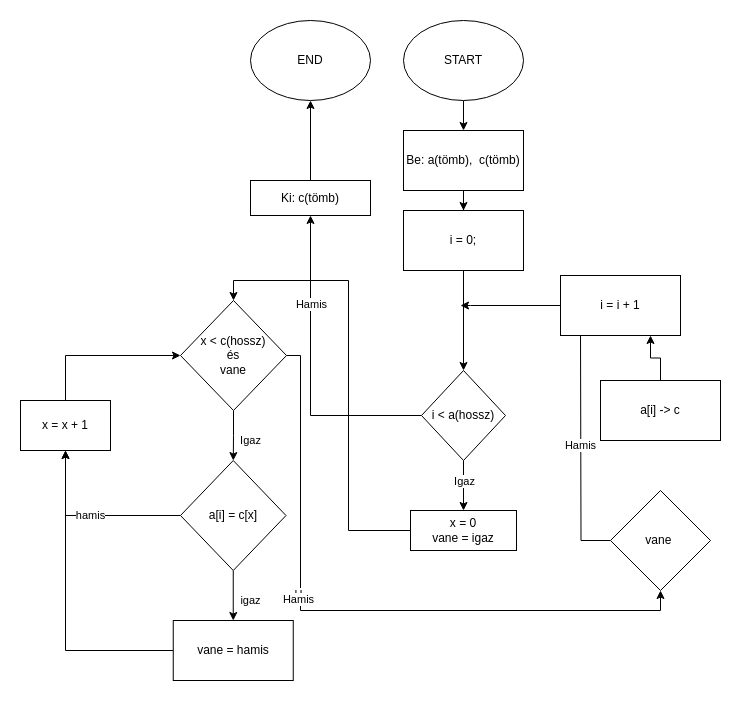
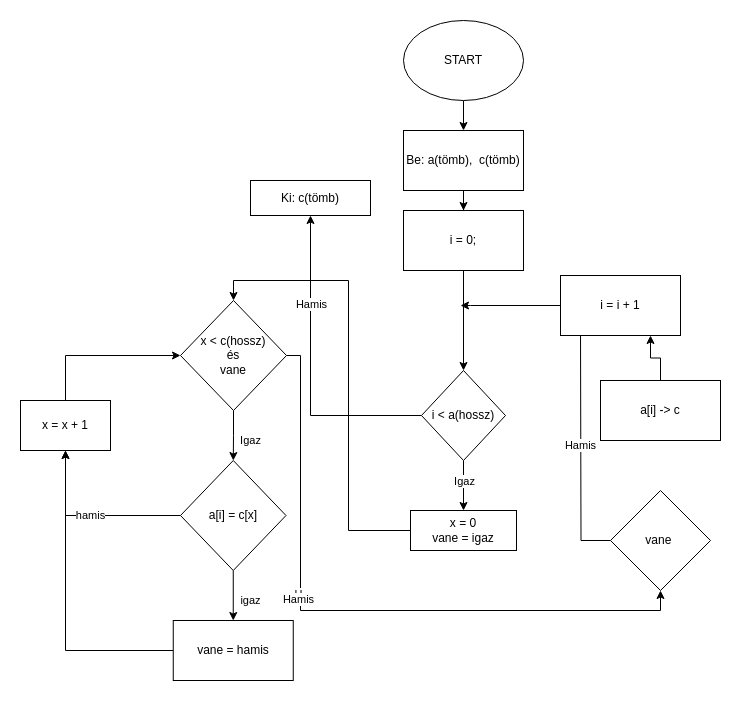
node "END": removed
edge "Ki: c(tömb)" -> "END": removed
